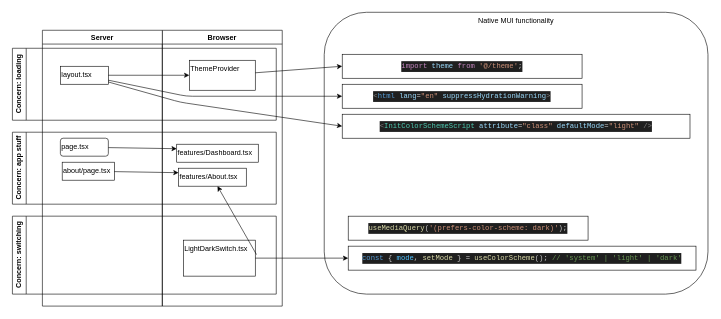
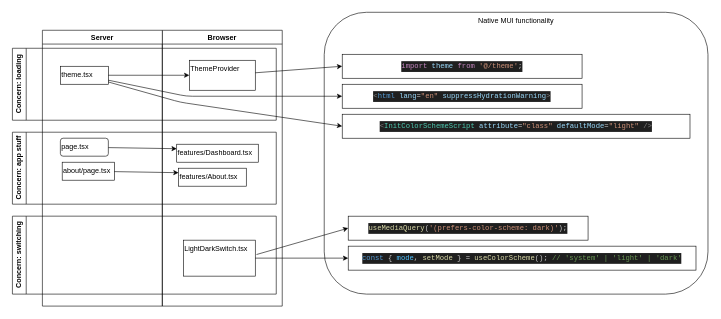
node "layout.tsx": label "layout.tsx" -> "theme.tsx"
edge "LightDarkSwitch.tsx" -> "features/About.tsx": now "LightDarkSwitch.tsx" -> "useMediaQuery('(prefers-color-scheme: dark)');"
